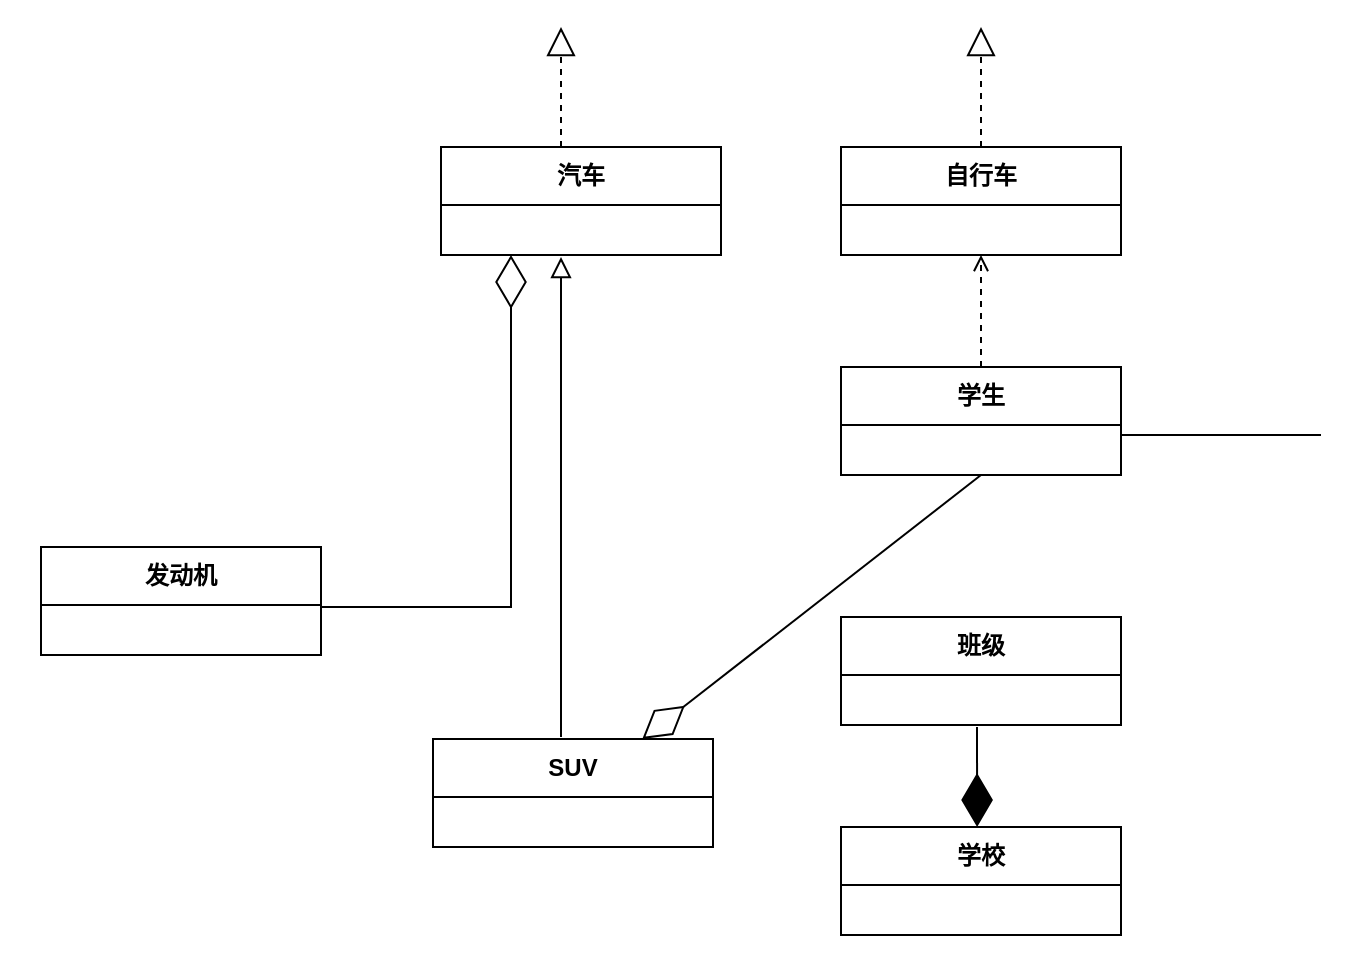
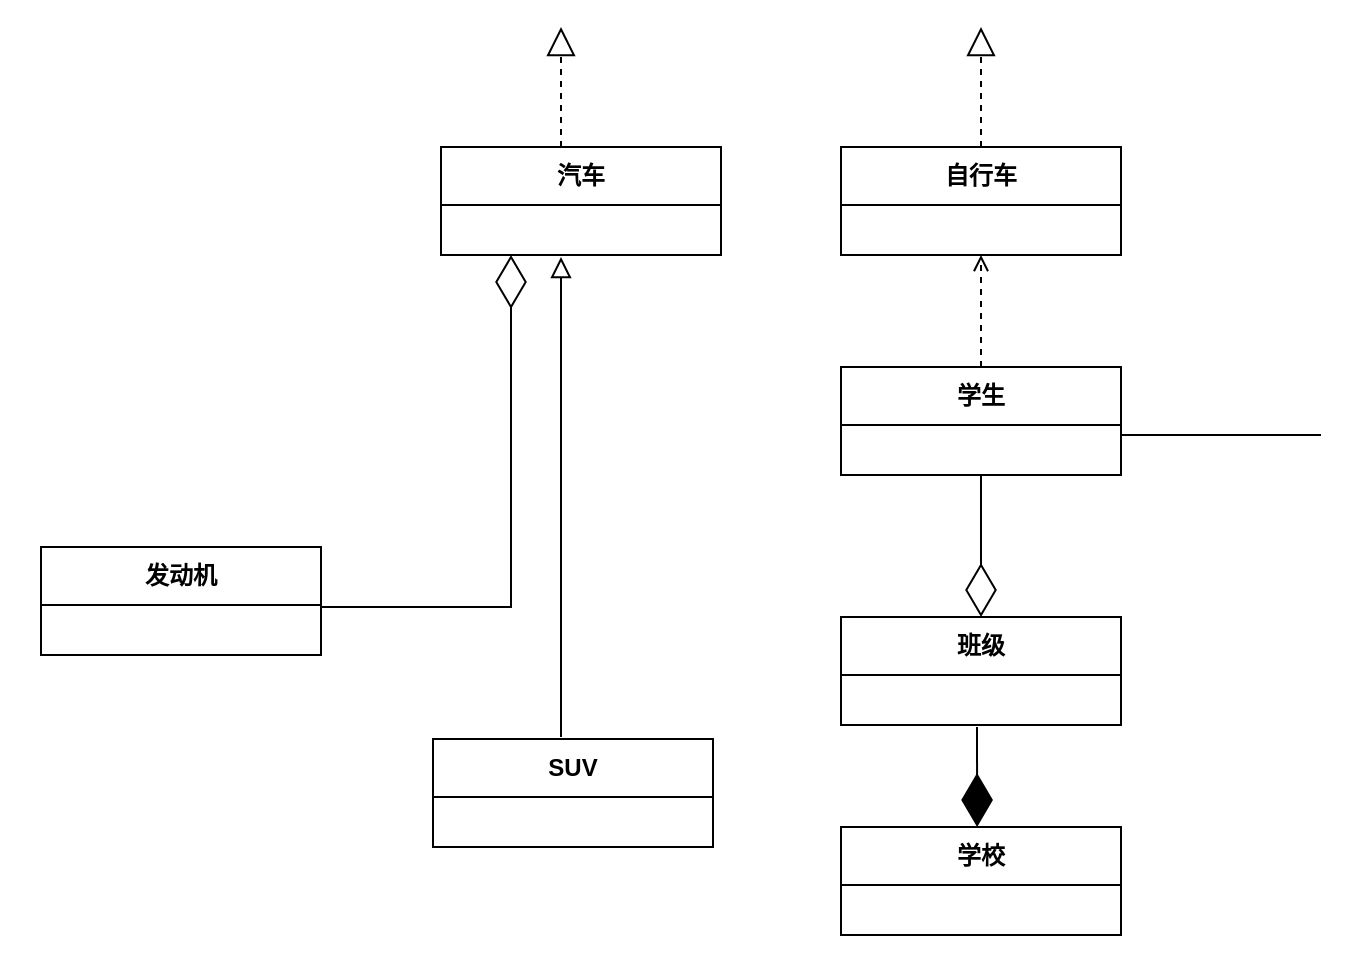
edge "学生" -> "SUV": now "学生" -> "班级"
